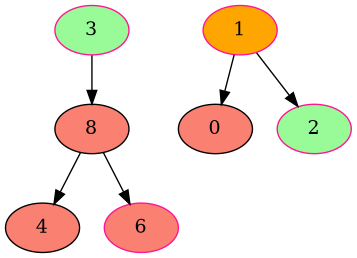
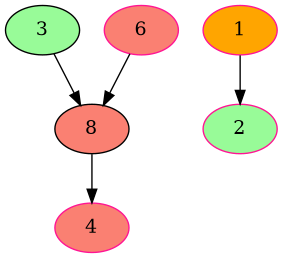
node "3": color deeppink -> black
node "0": removed
edge "8" -> "6": reversed
node "4": color black -> deeppink
